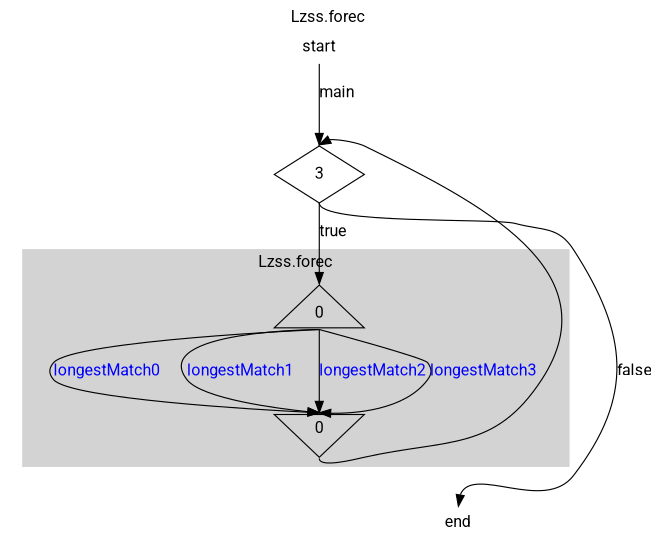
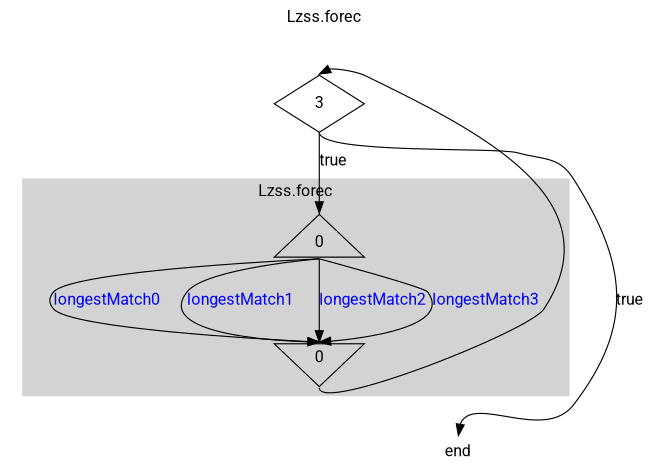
node "start": removed
edge "3" -> "end": label "false" -> "true"
